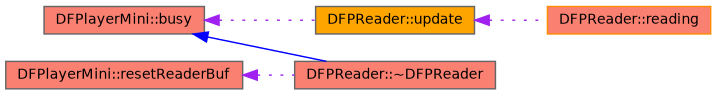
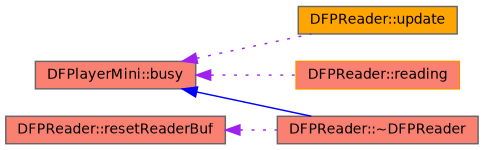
edge "DFPReader::reading" -> "DFPReader::update": now "DFPReader::reading" -> "DFPlayerMini::busy"
node "DFPlayerMini::resetReaderBuf": label "DFPlayerMini::resetReaderBuf" -> "DFPReader::resetReaderBuf"
